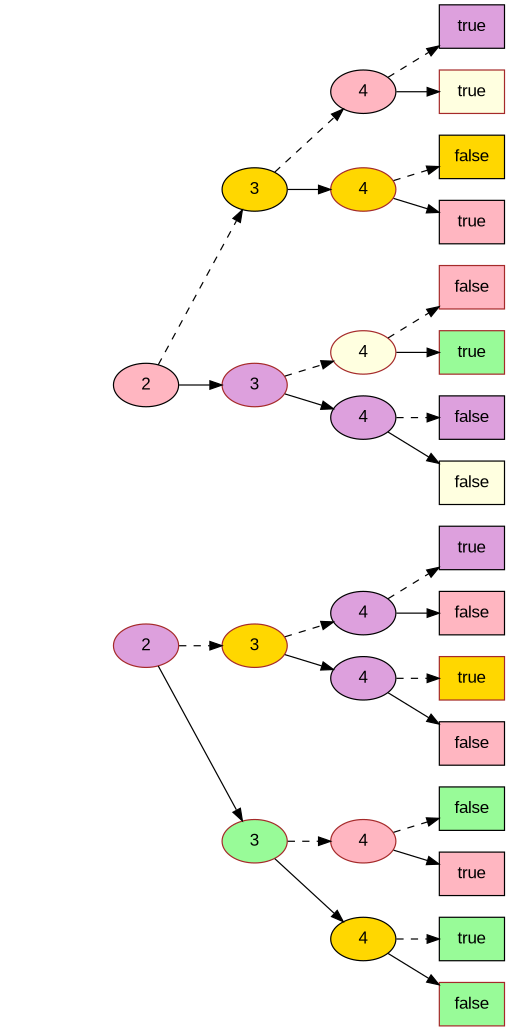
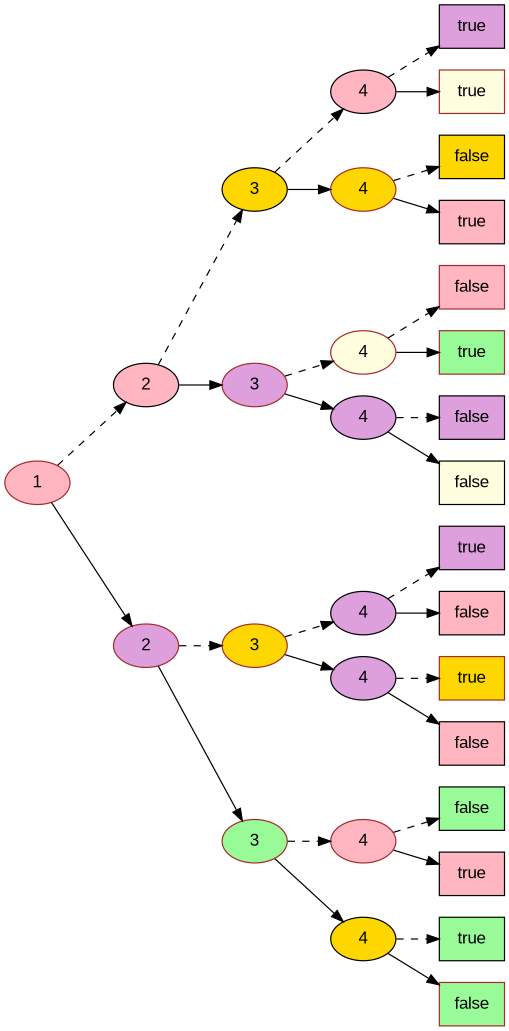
node "1": added
